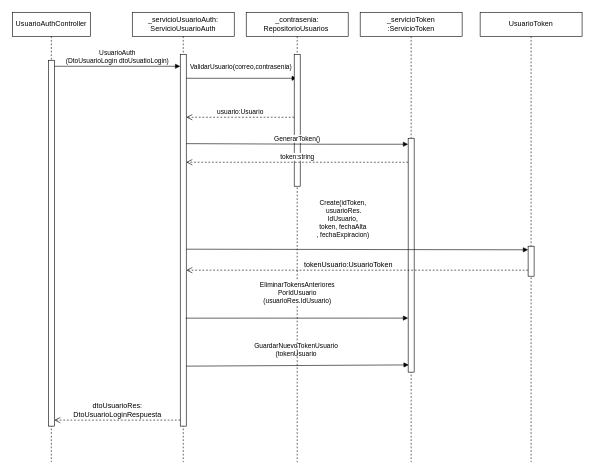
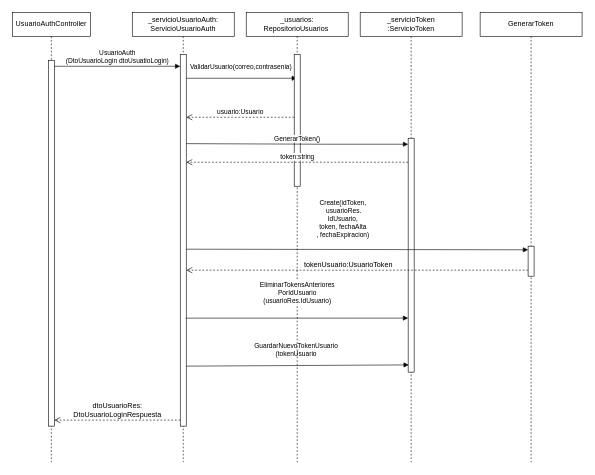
node "_contrasenia: RepositorioUsuarios": label "_contrasenia: RepositorioUsuarios" -> "_usuarios: RepositorioUsuarios"
node "UsuarioToken": label "UsuarioToken" -> "GenerarToken"
